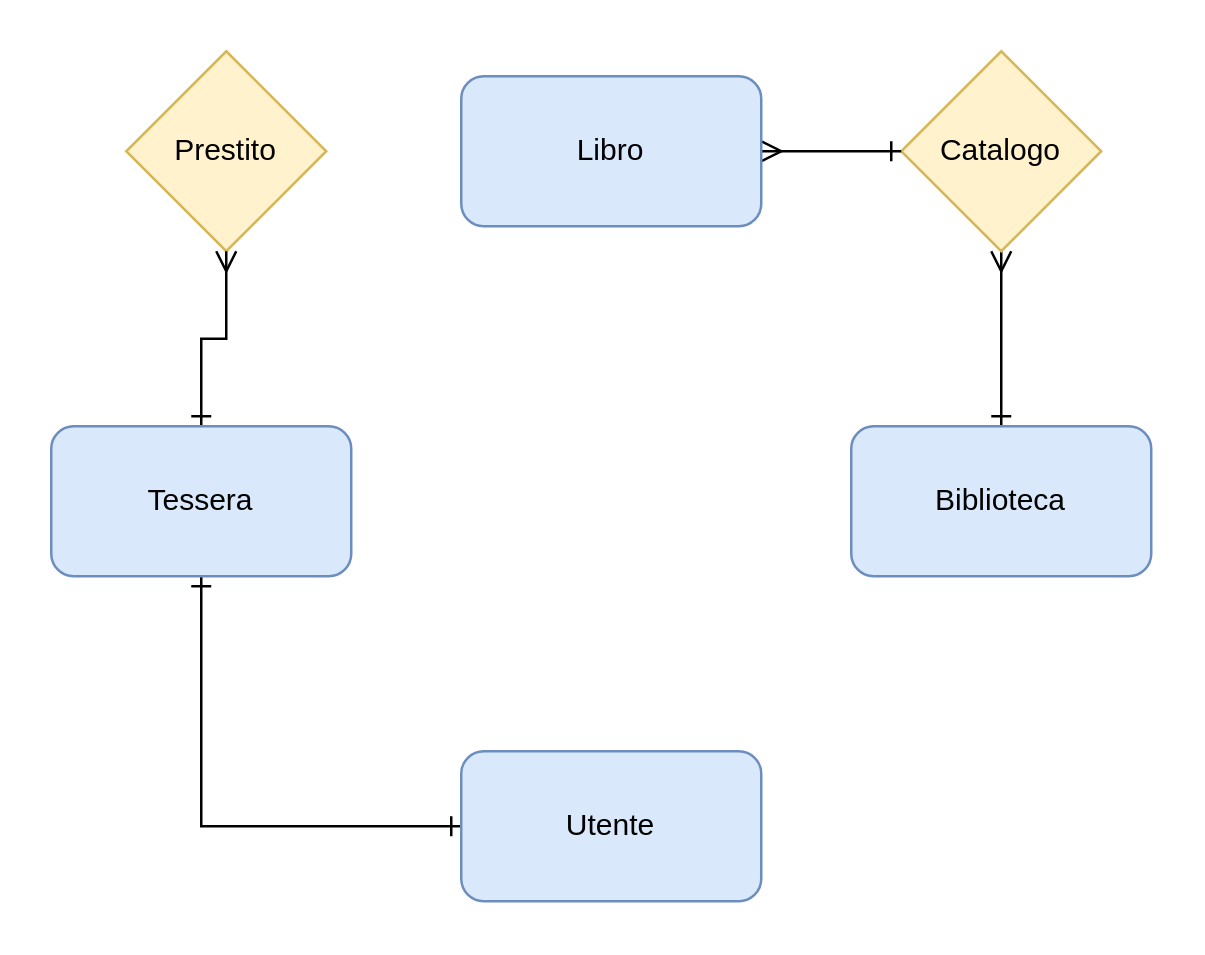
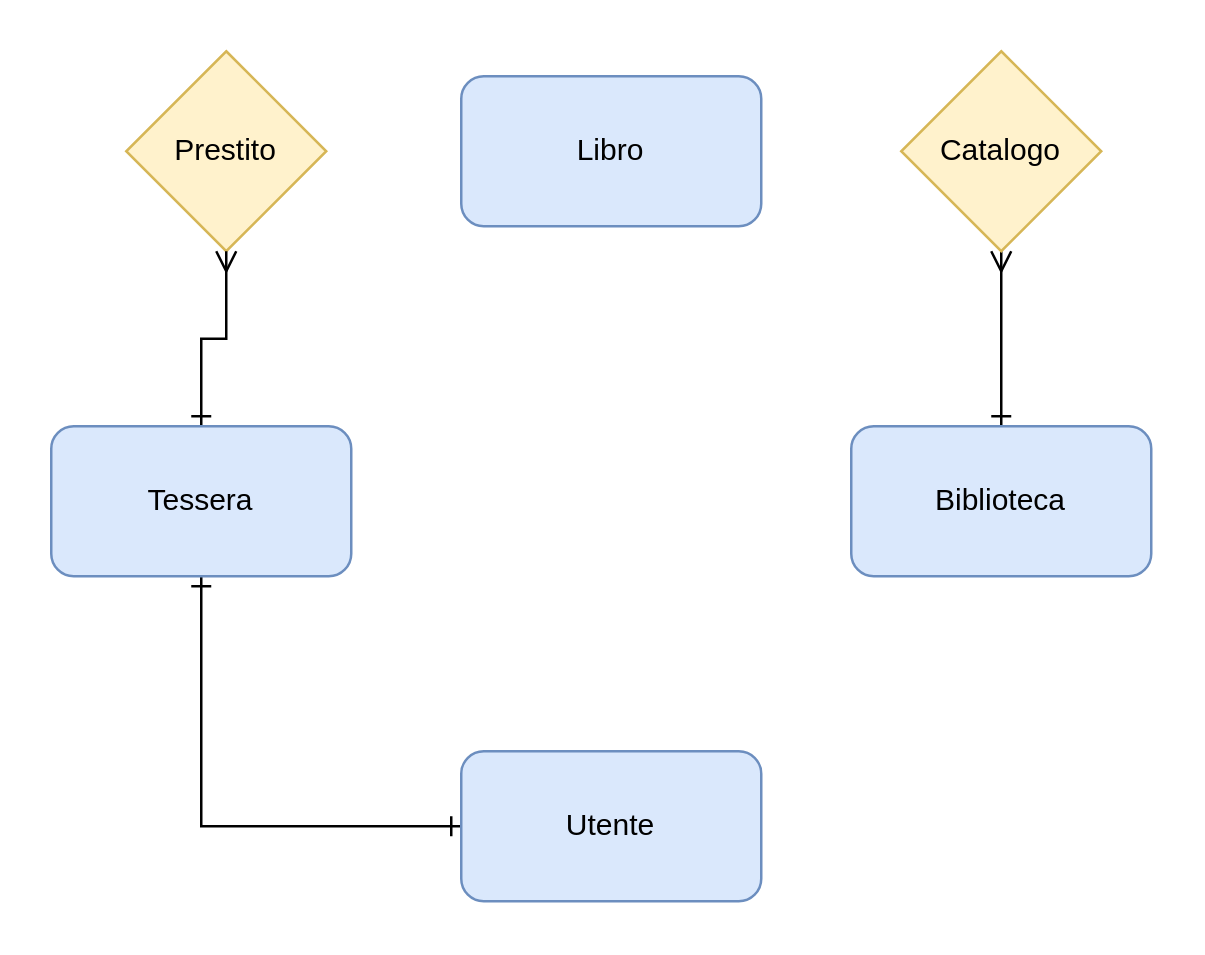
edge "Libro" -- "Catalogo": removed
